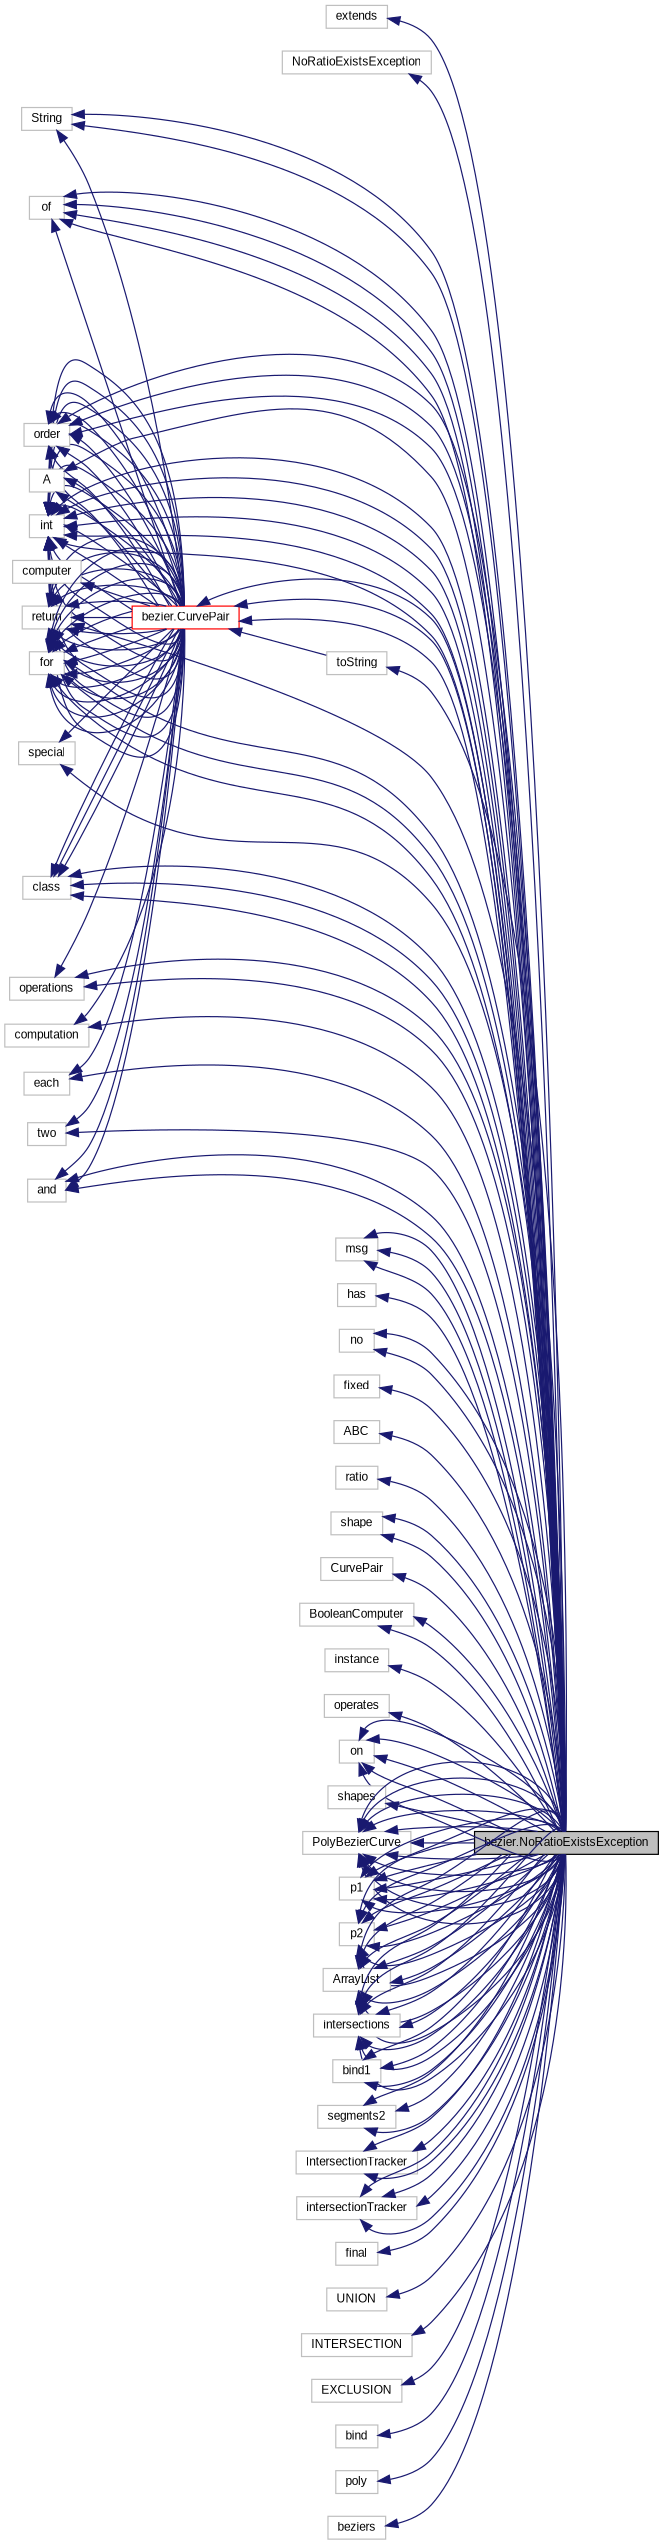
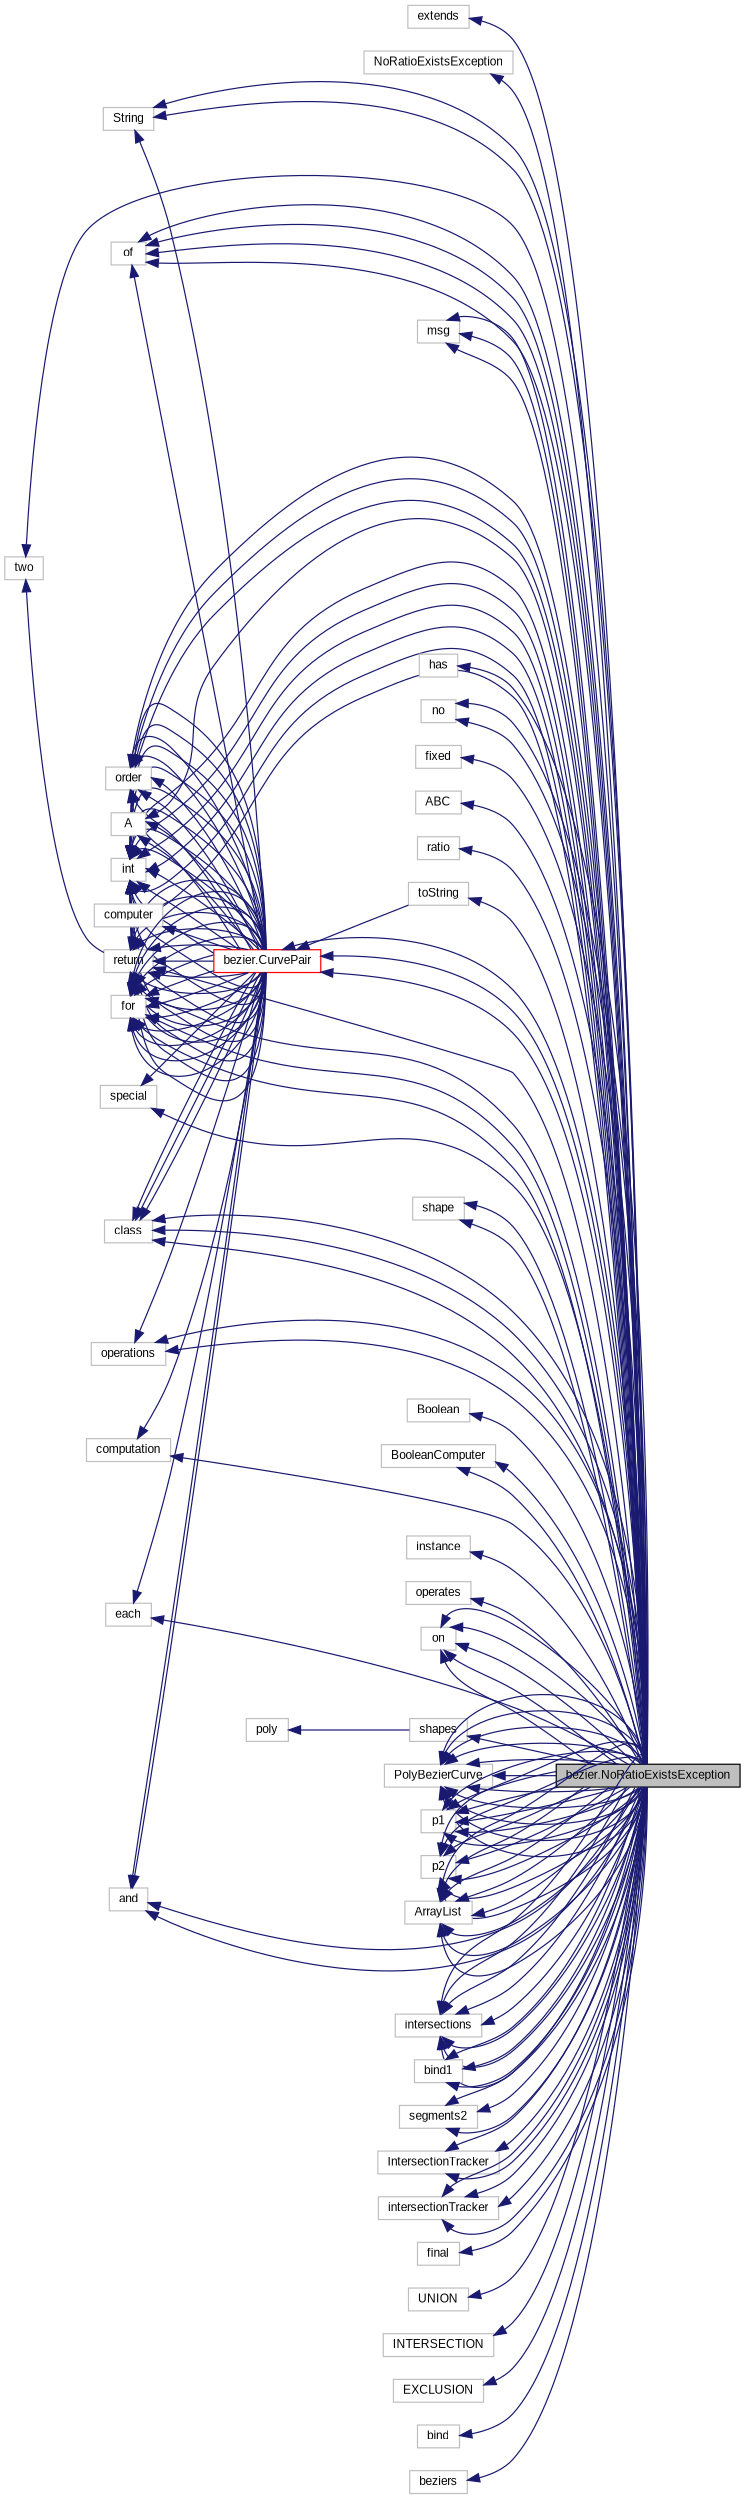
edge "bezier.CurvePair" -> "two": now "return" -> "two"
node "CurvePair": label "CurvePair" -> "Boolean"
edge "bezier.NoRatioExistsException" -> "poly": now "shapes" -> "poly"
